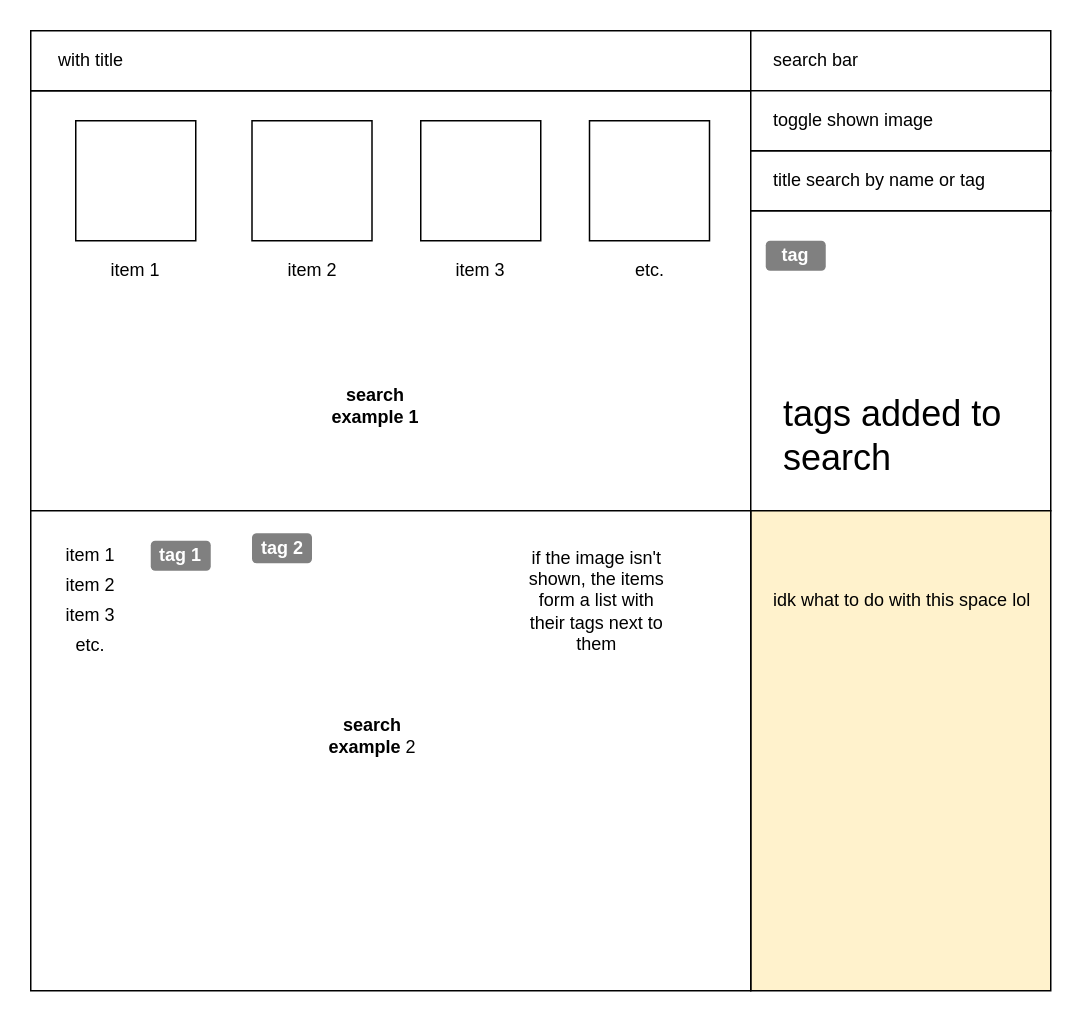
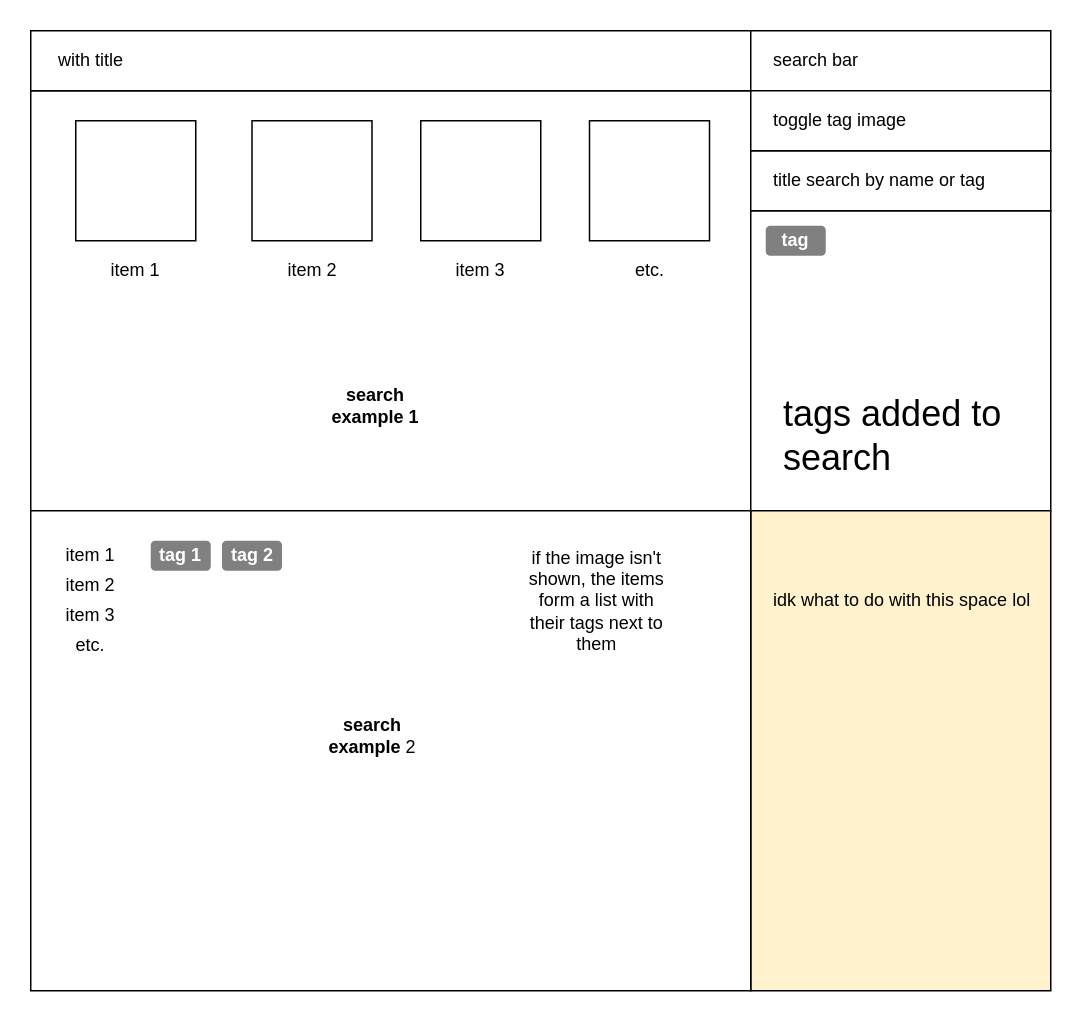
node "toggle shown image": label "toggle shown image" -> "toggle tag image"
node "tag": moved (796, 256) -> (796, 241)
node "tag 2": moved (282, 548) -> (252, 556)
